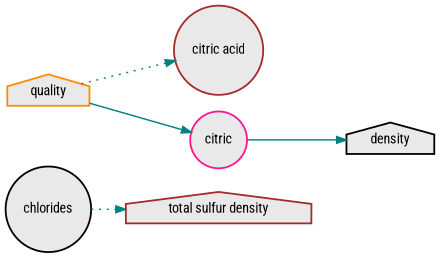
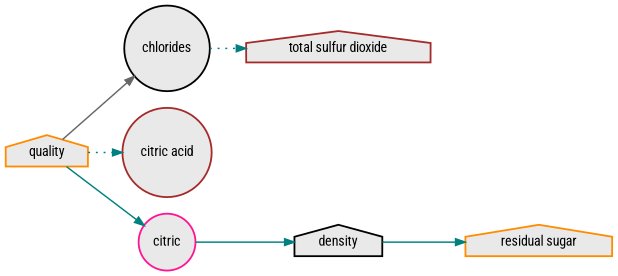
edge "quality" -> "chlorides": added
node "total sulfur density": label "total sulfur density" -> "total sulfur dioxide"
node "residual sugar": added
